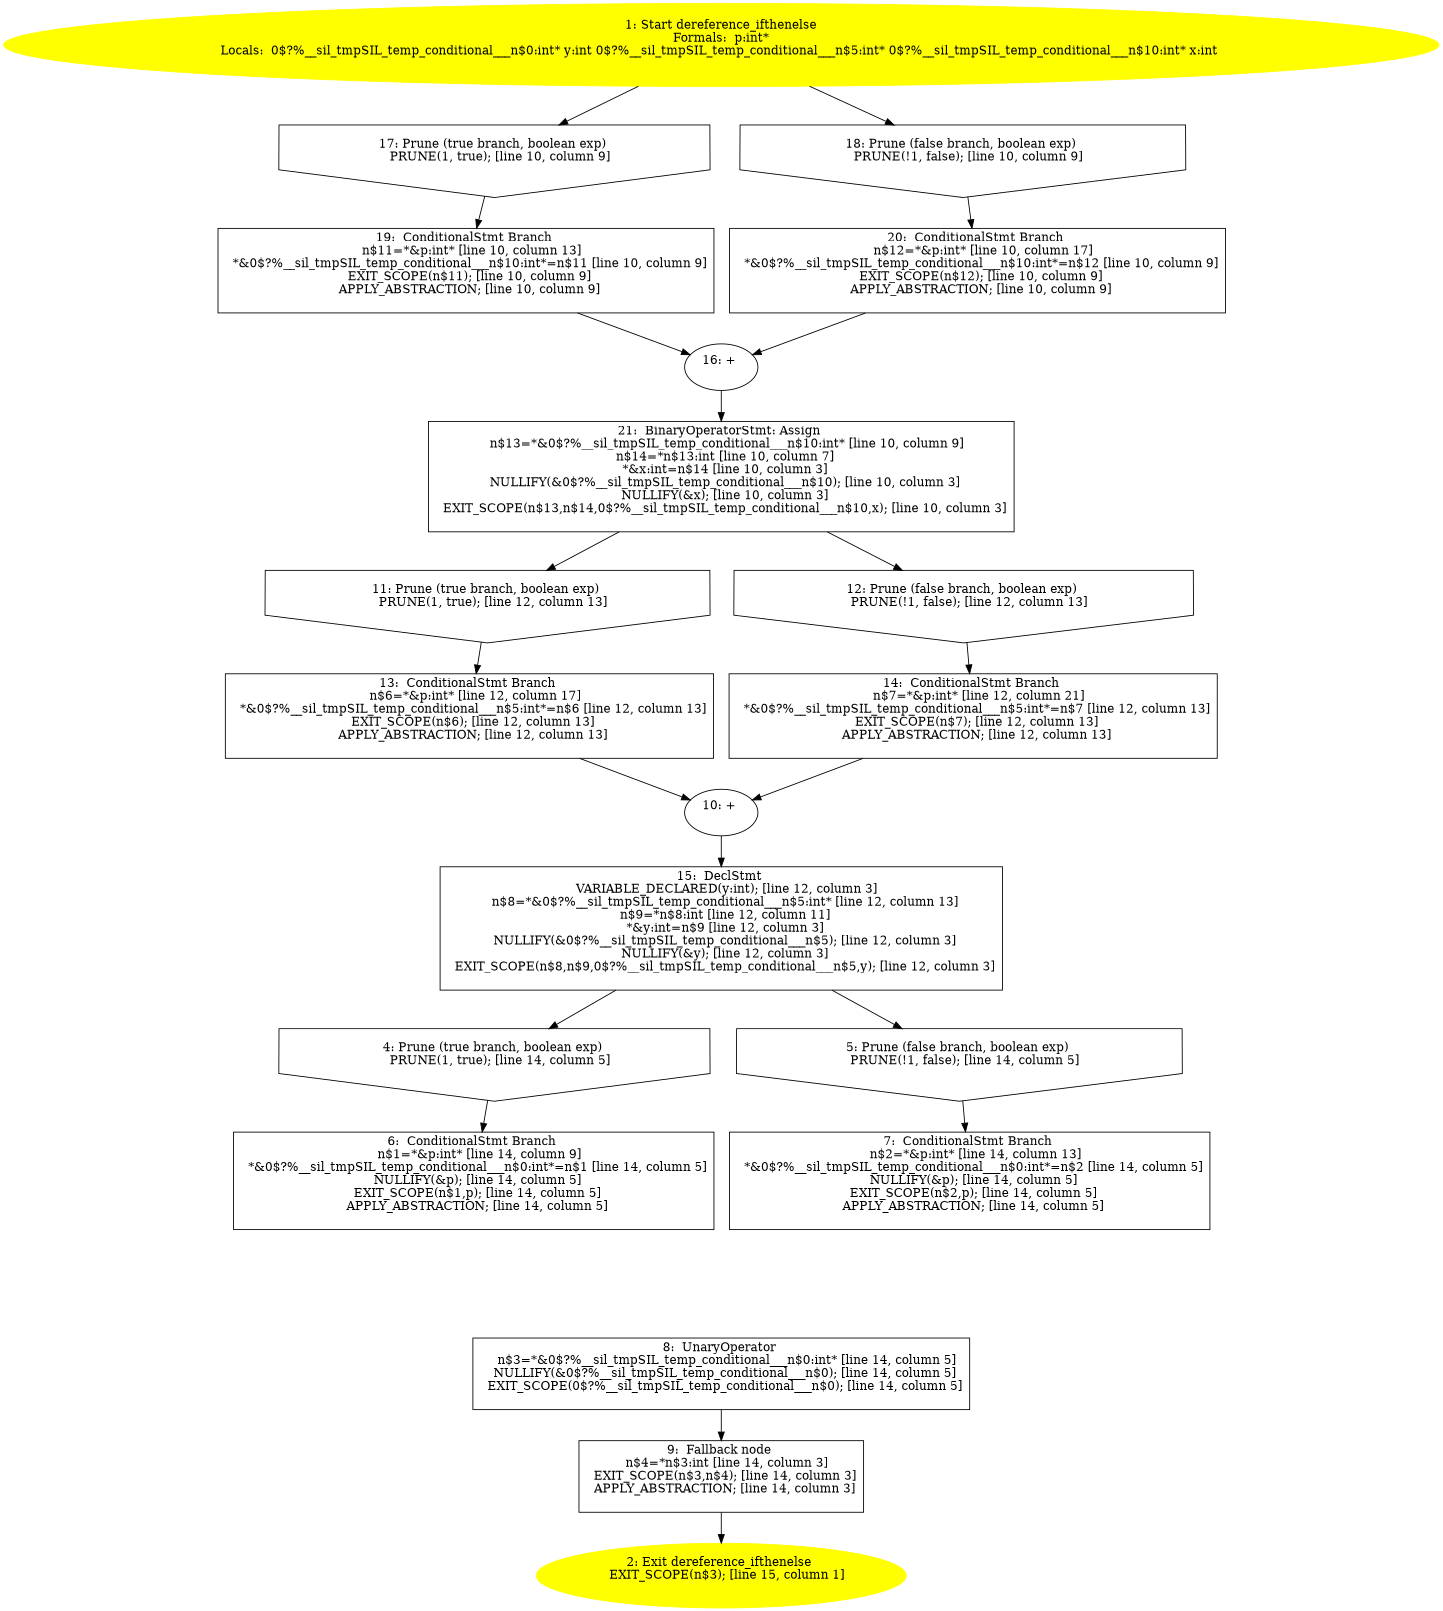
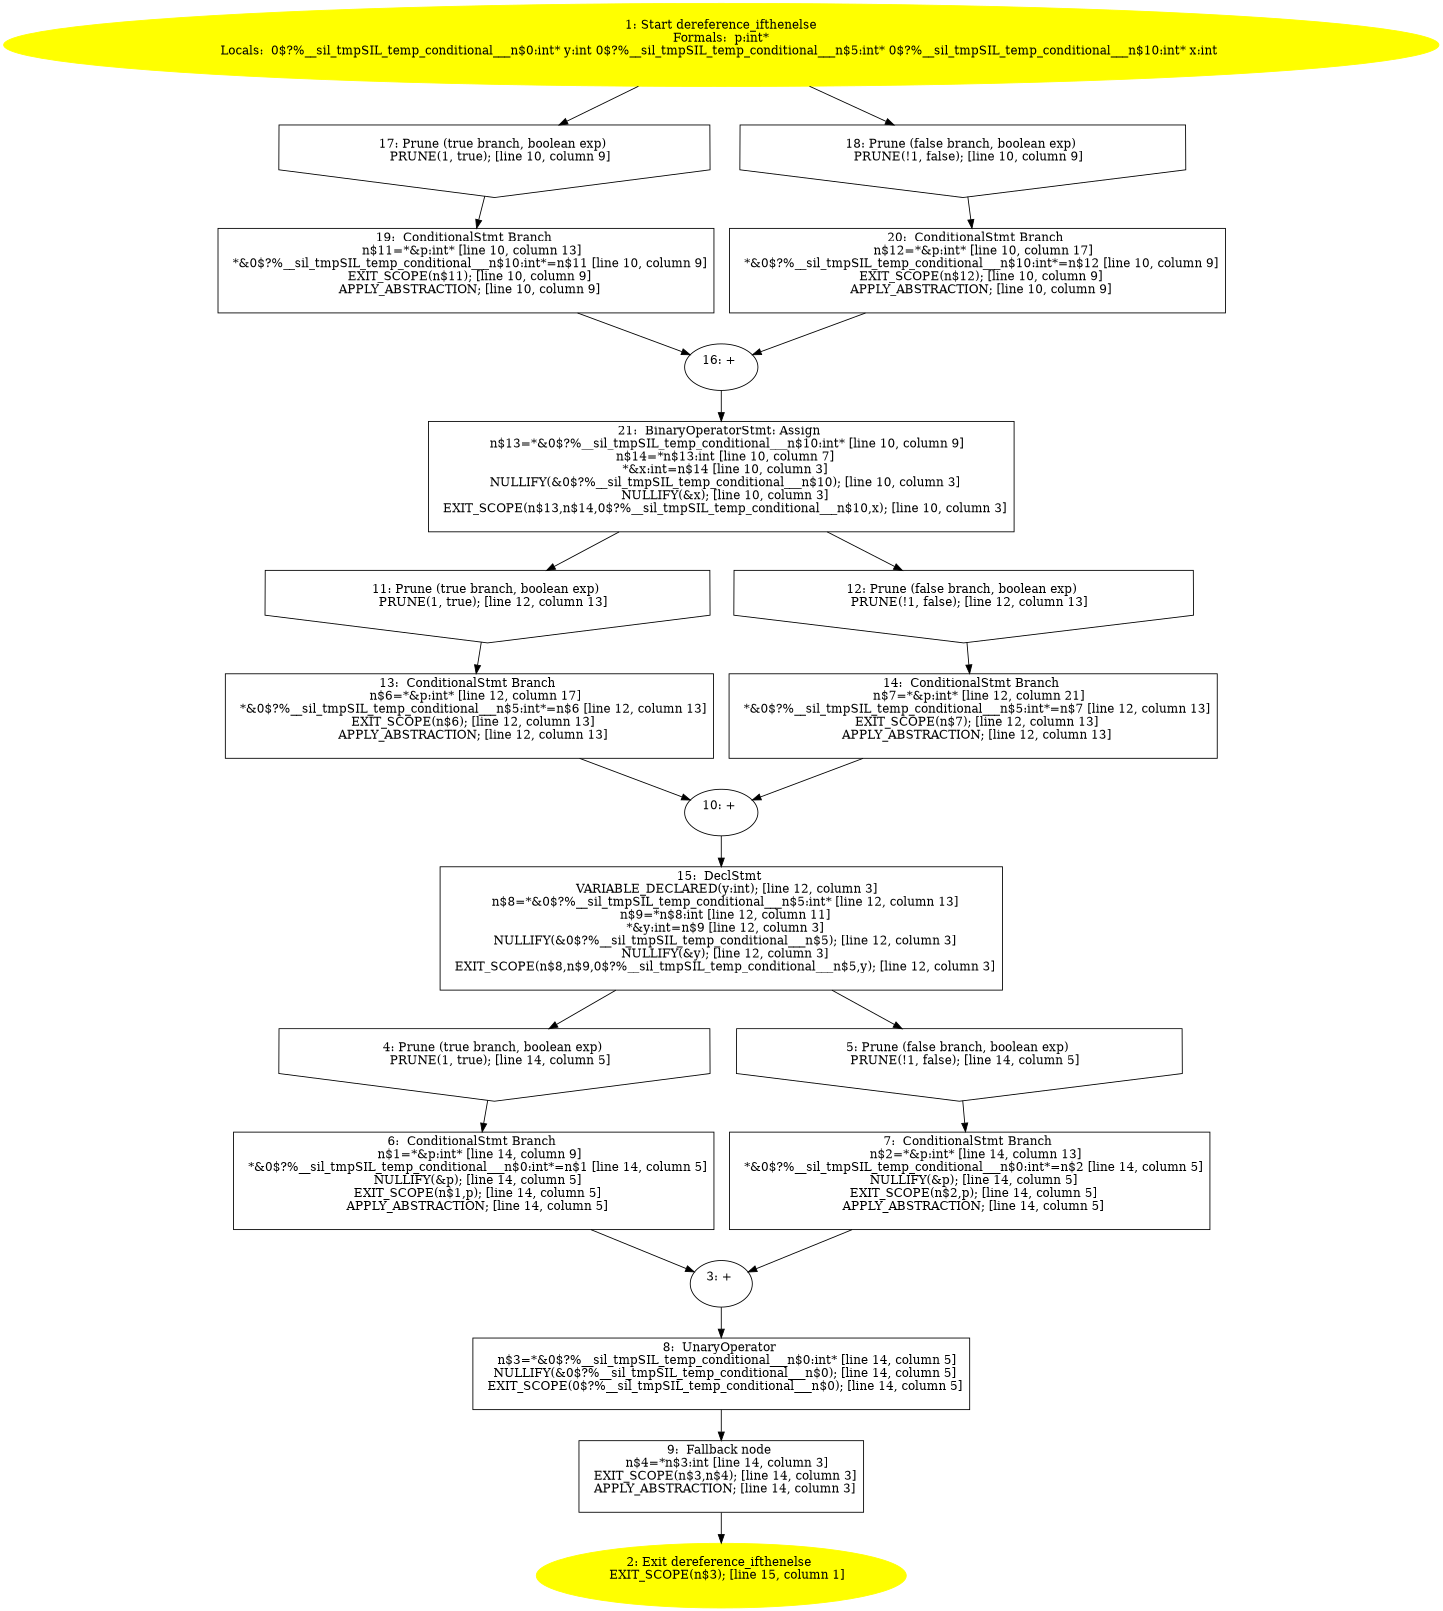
node "3: +": added
